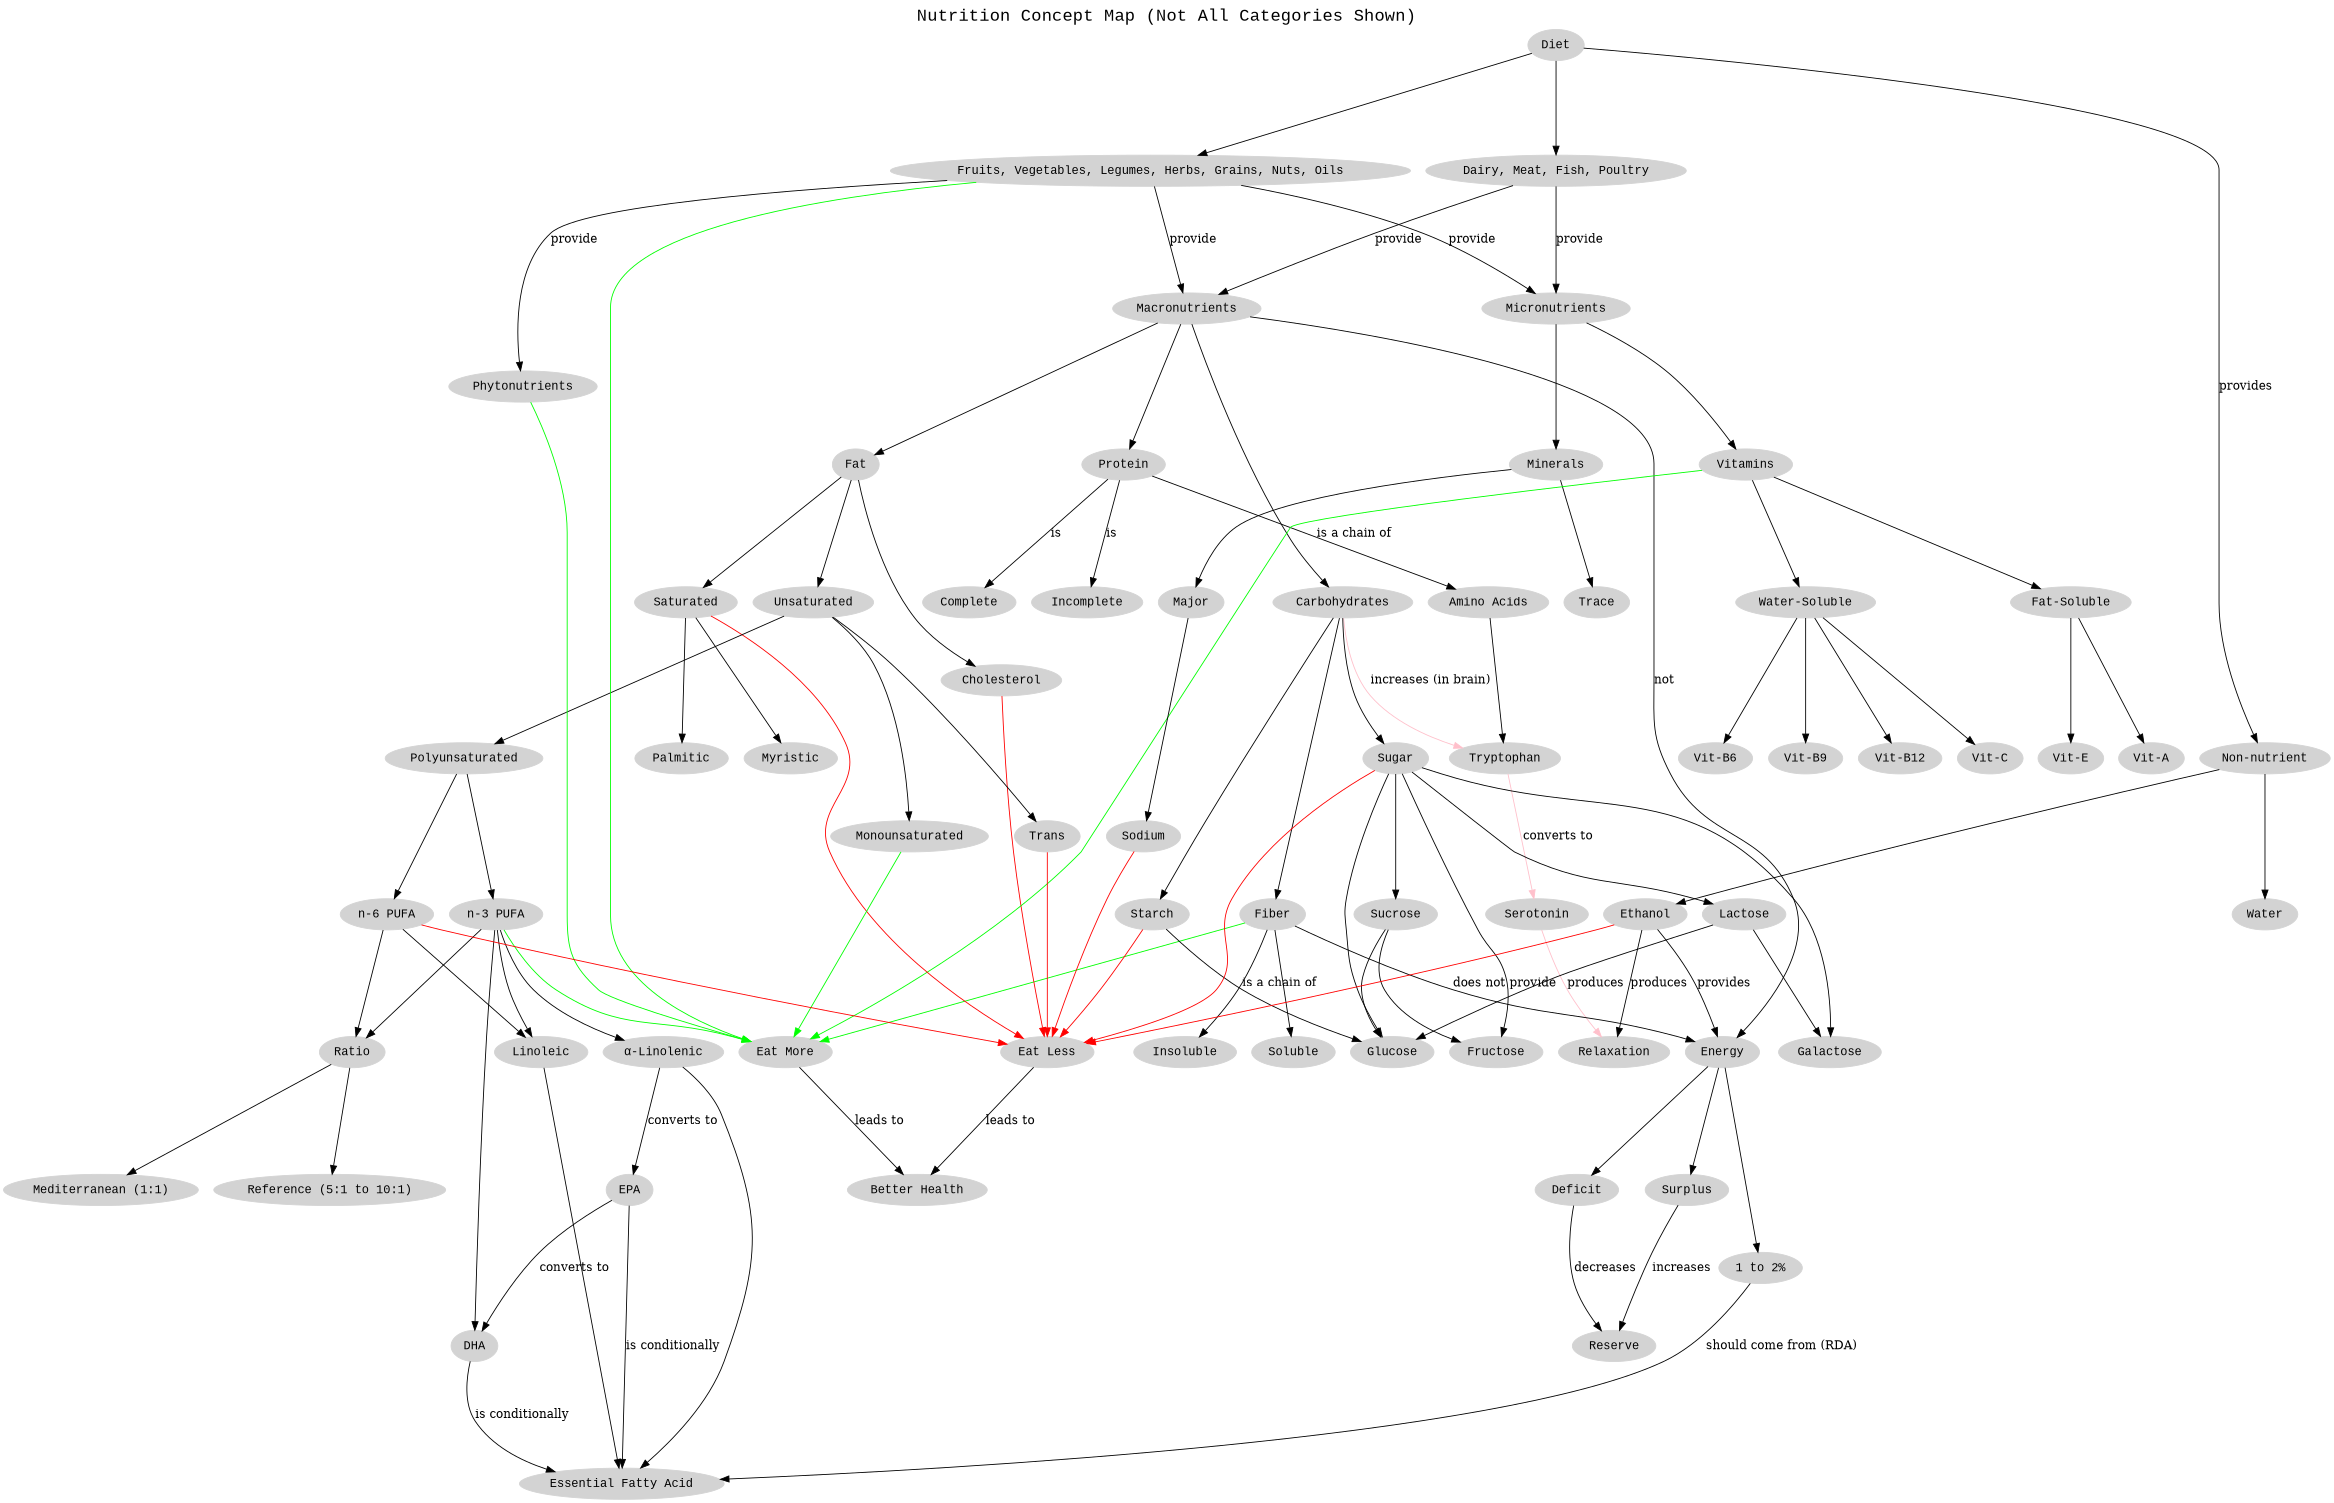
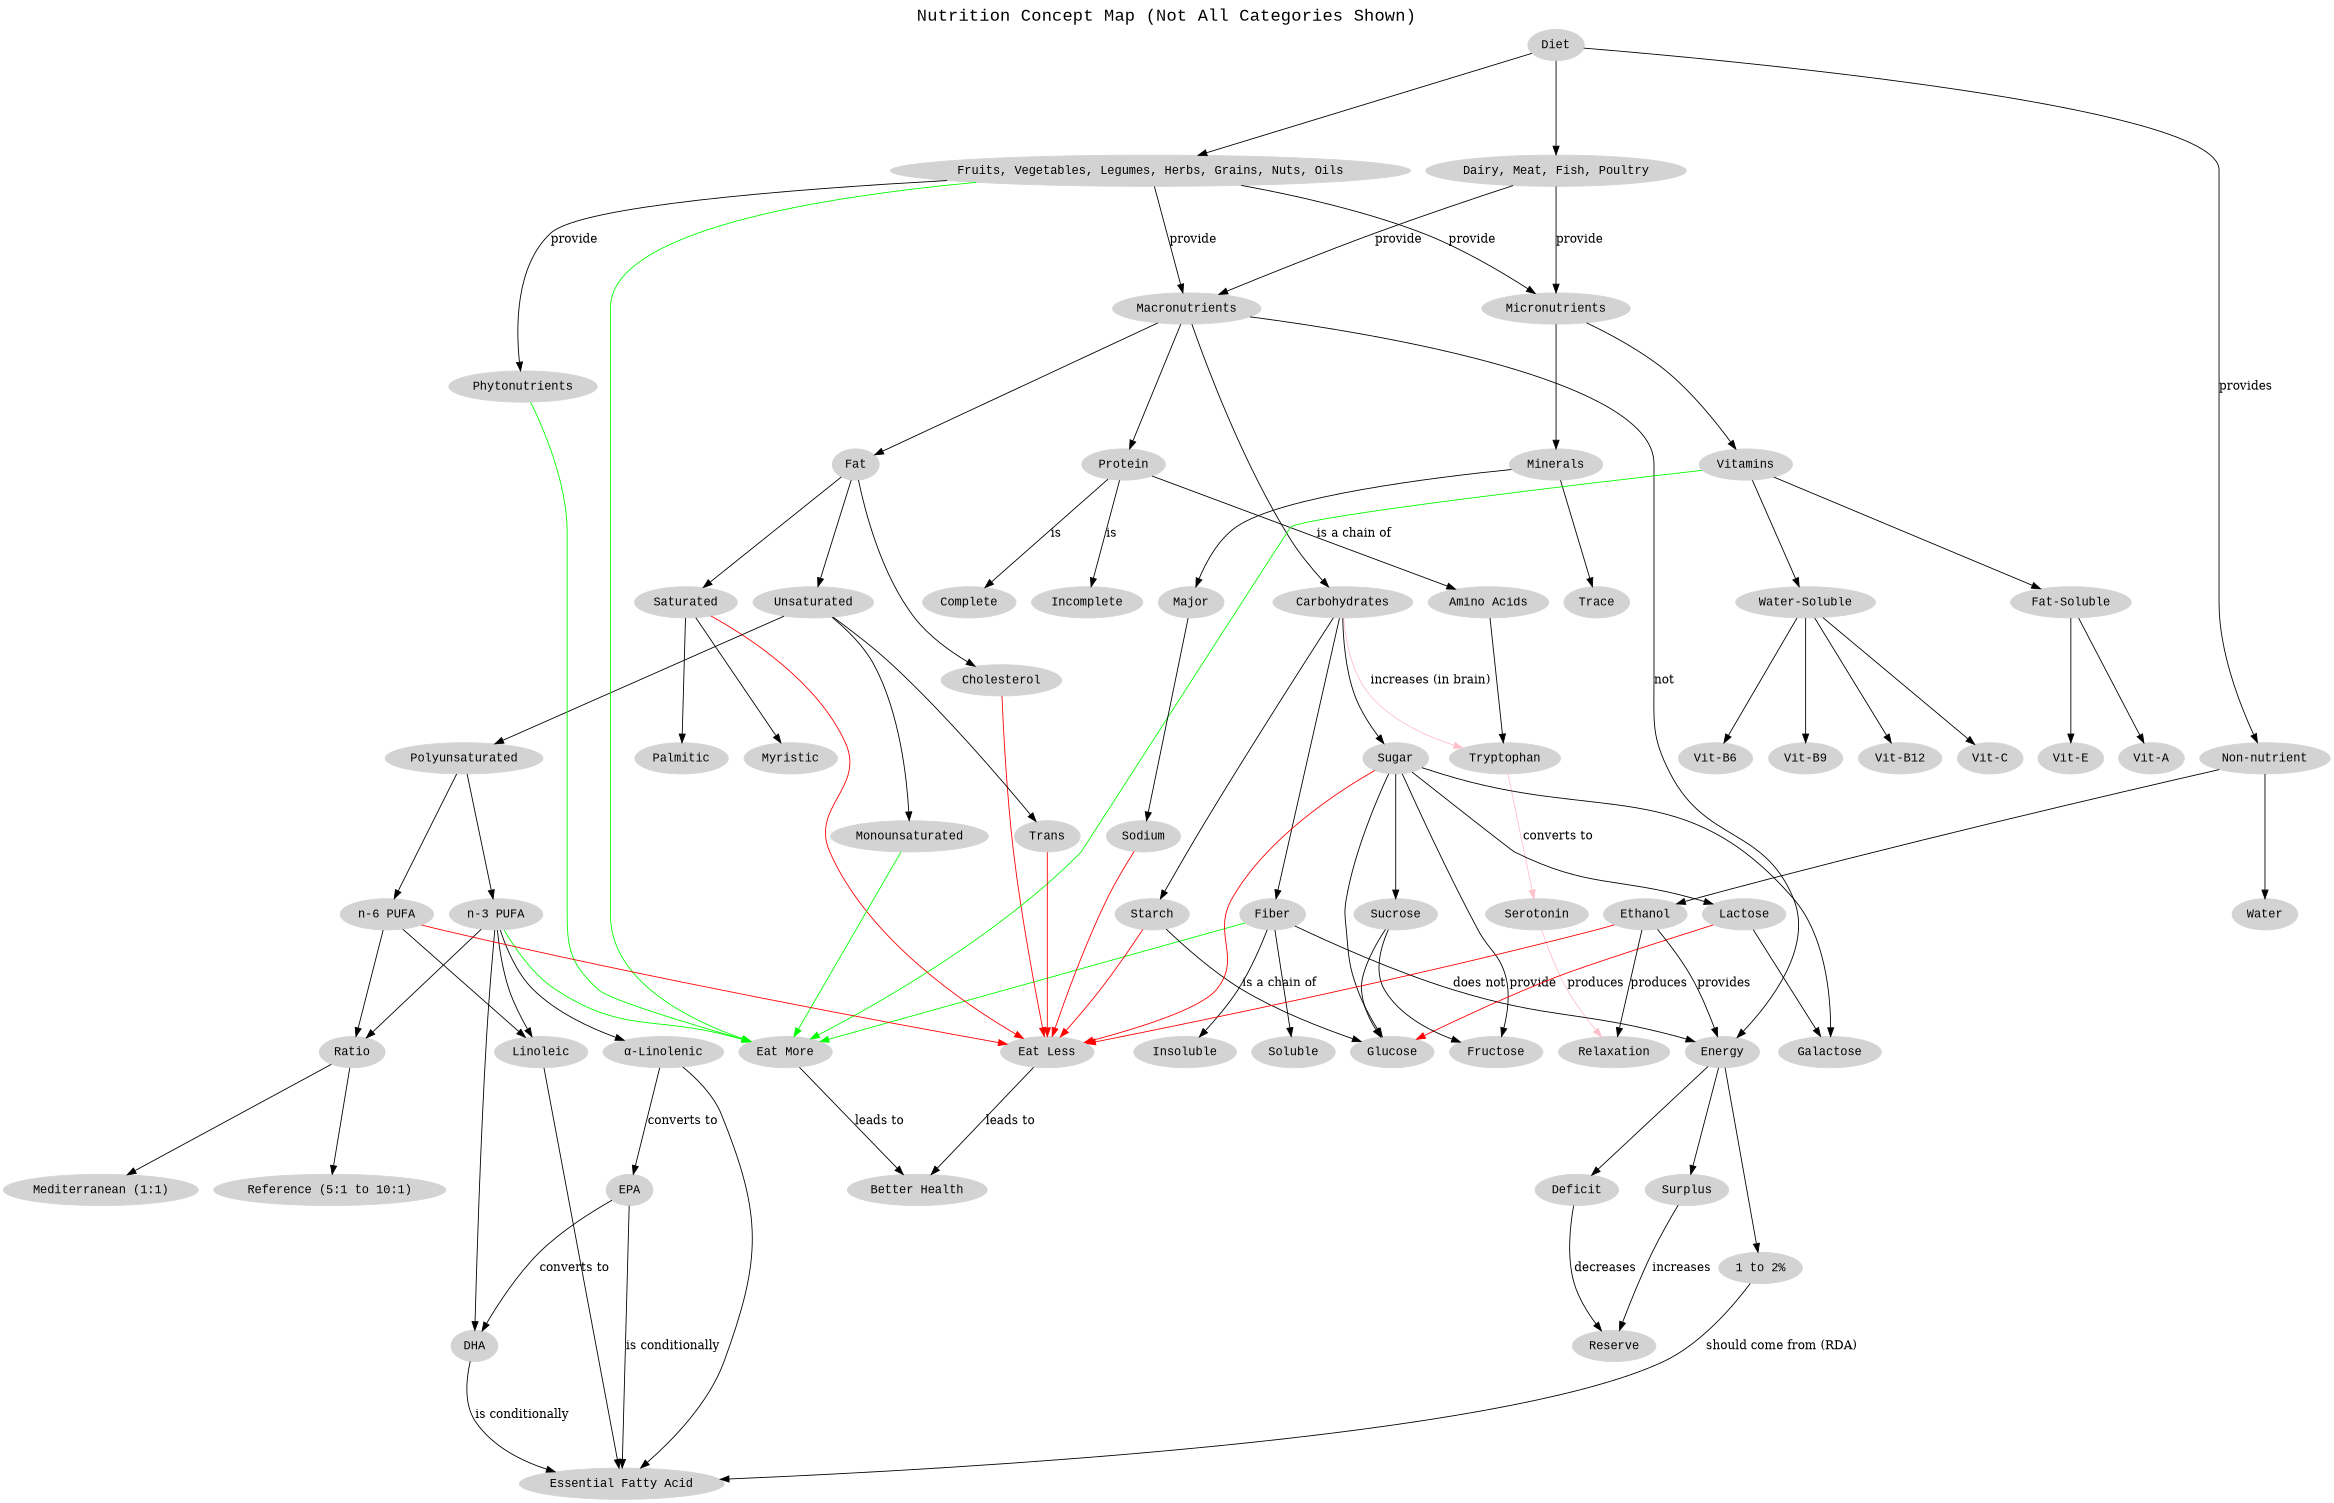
edge "Lactose" -> "Glucose": color black -> red
